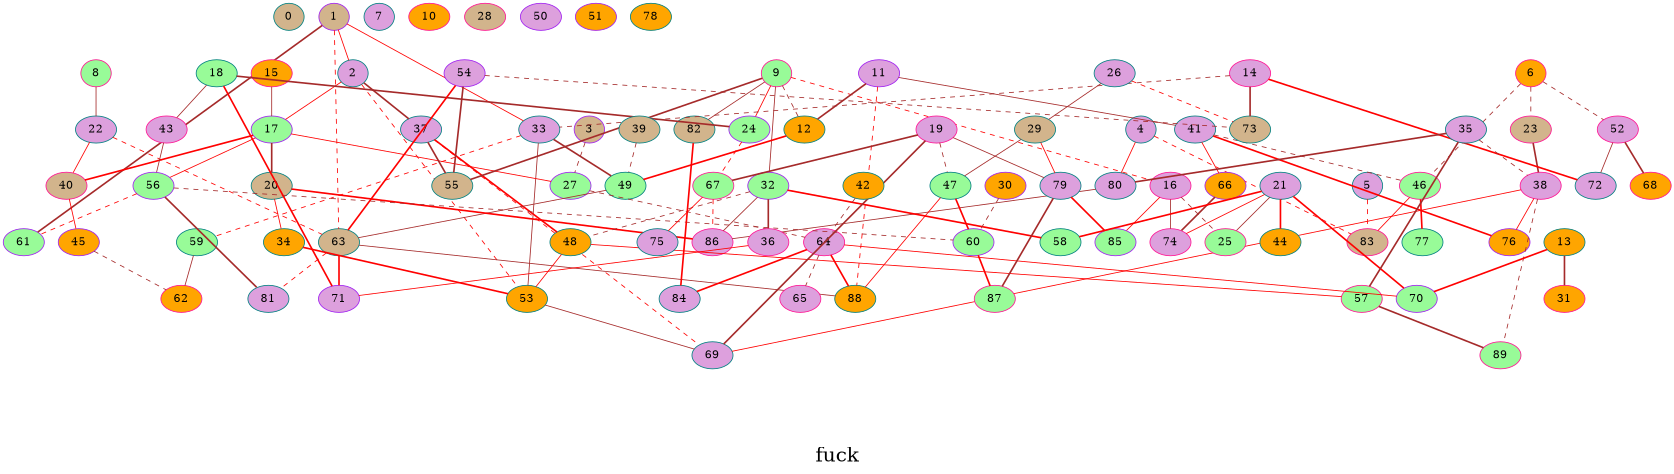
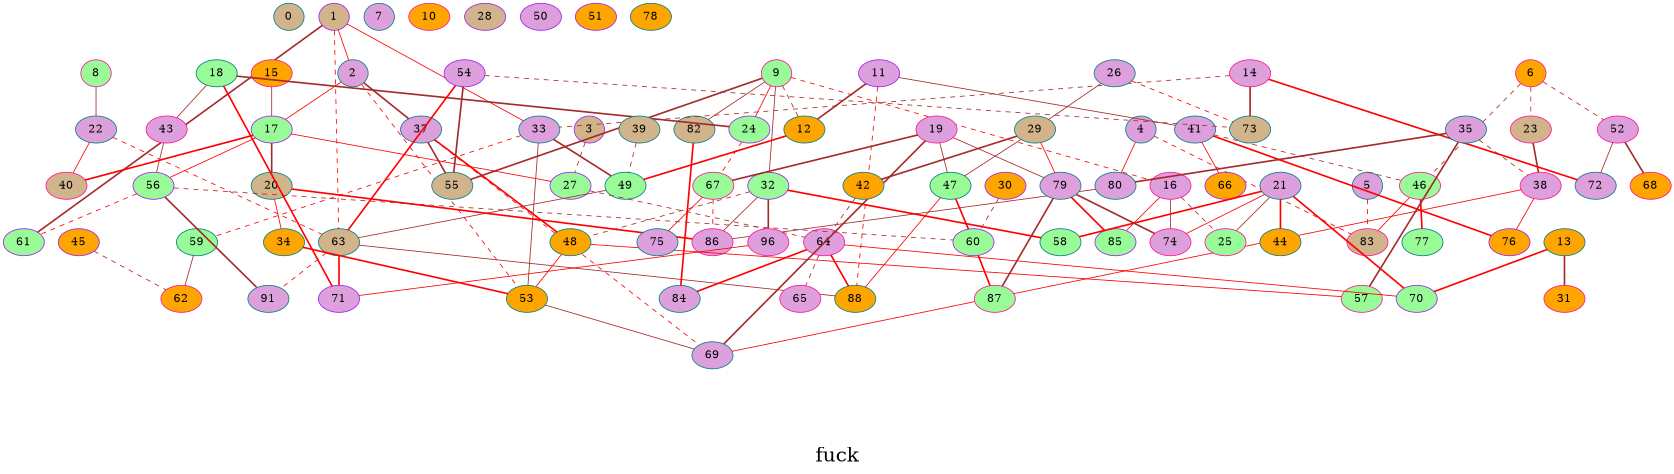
node "28": color deeppink -> purple
edge "19" -- "47": style dashed -> solid
edge "29" -- "42": added
edge "40" -- "45": removed
edge "66" -- "74": now "79" -- "74"
node "36": label "36" -> "96"
node "81": label "81" -> "91"
node "89": removed
